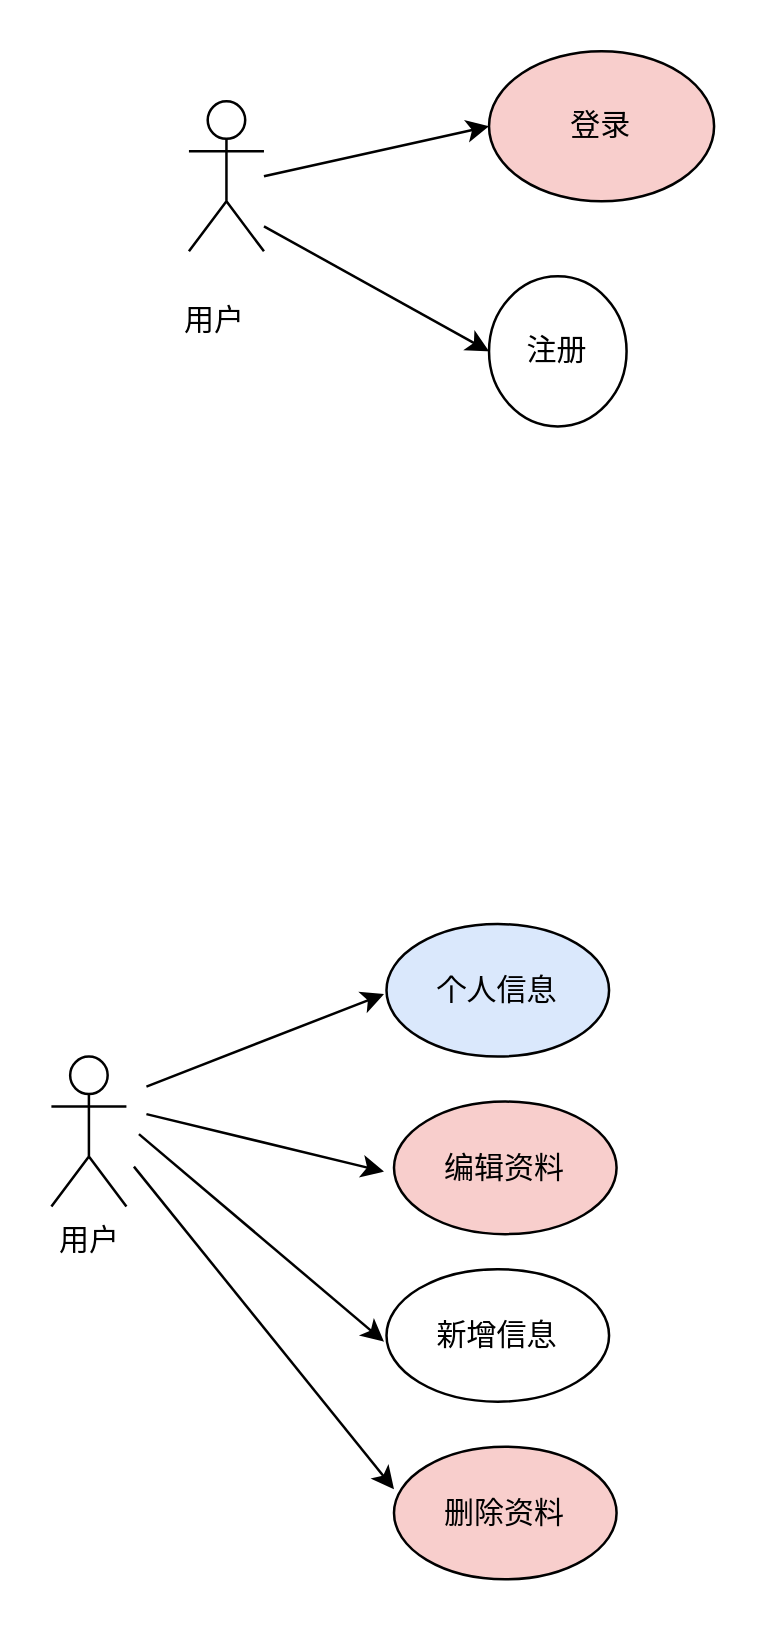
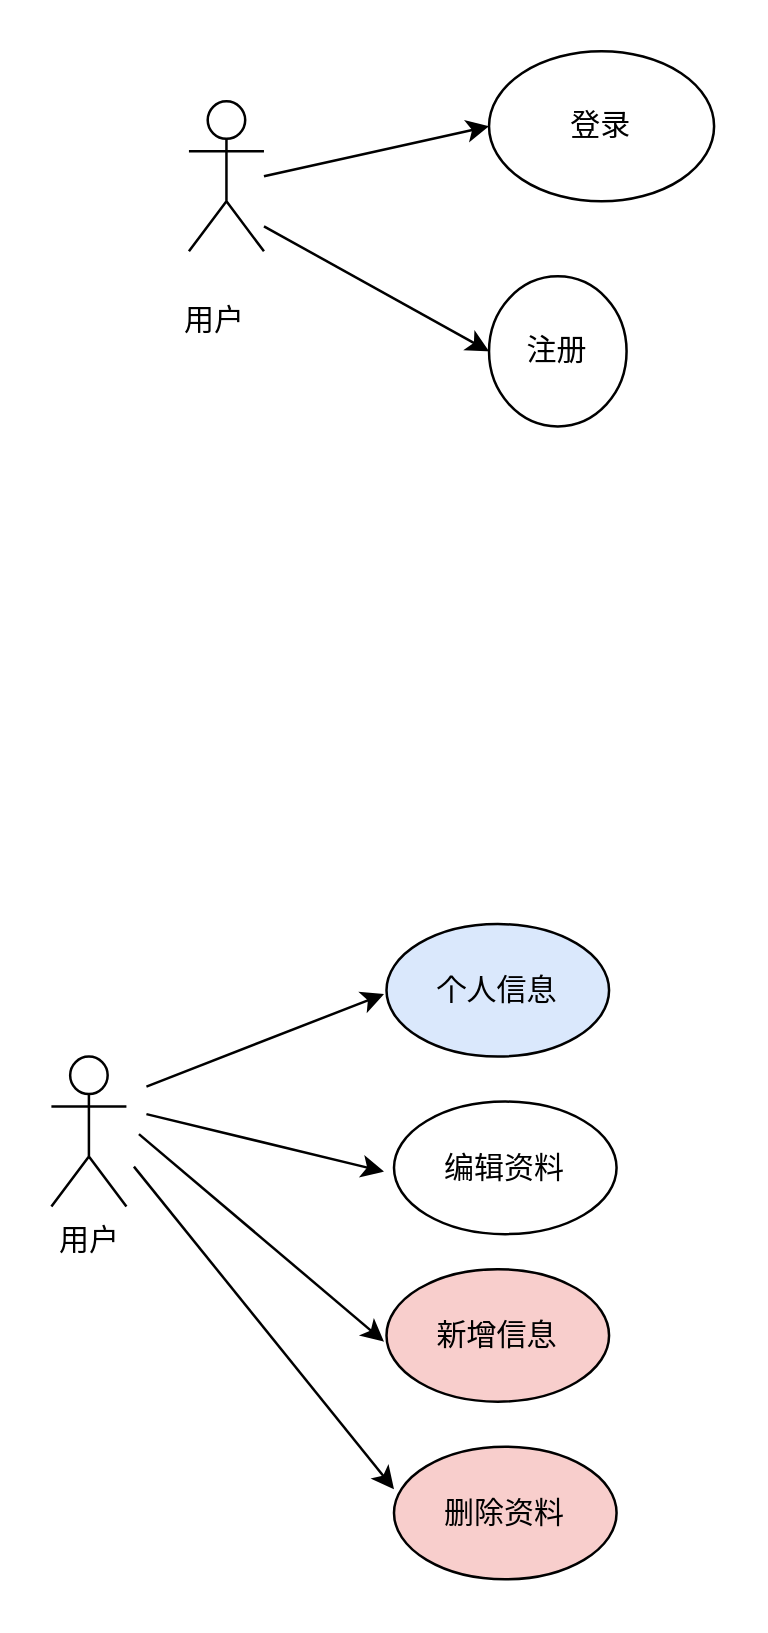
node "登录": fillcolor #f8cecc -> #ffffff
node "编辑资料": fillcolor #f8cecc -> #ffffff
node "新增信息": fillcolor #ffffff -> #f8cecc
